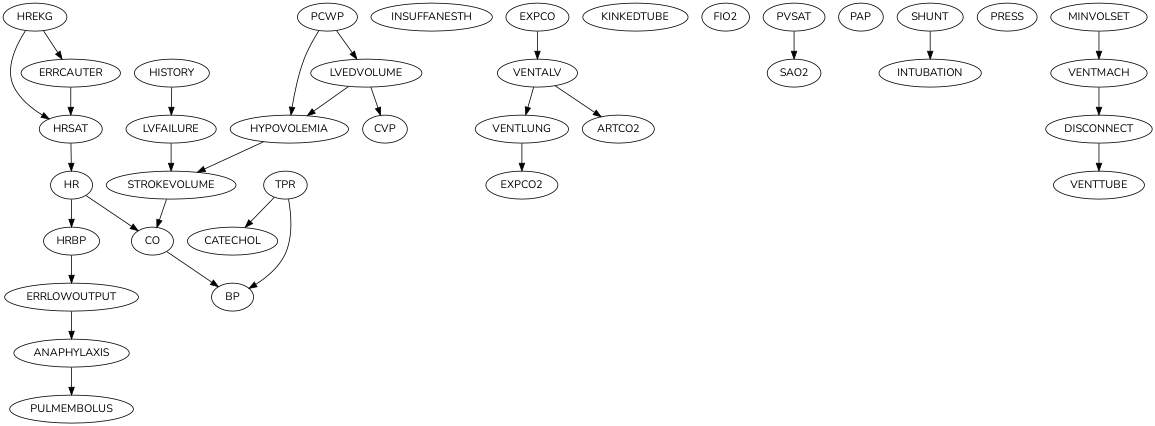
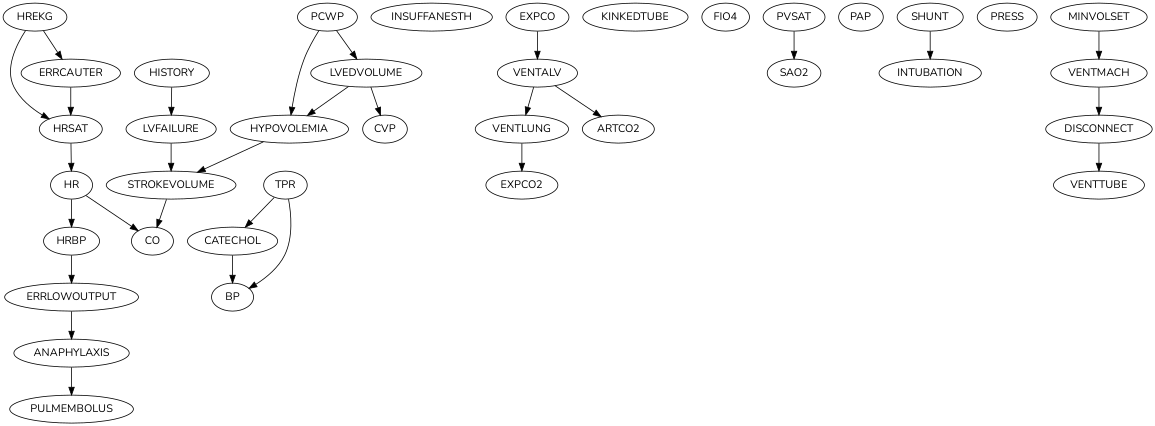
node "FIO2": label "FIO2" -> "FIO4"
edge "CO" -> "BP": now "CATECHOL" -> "BP"
